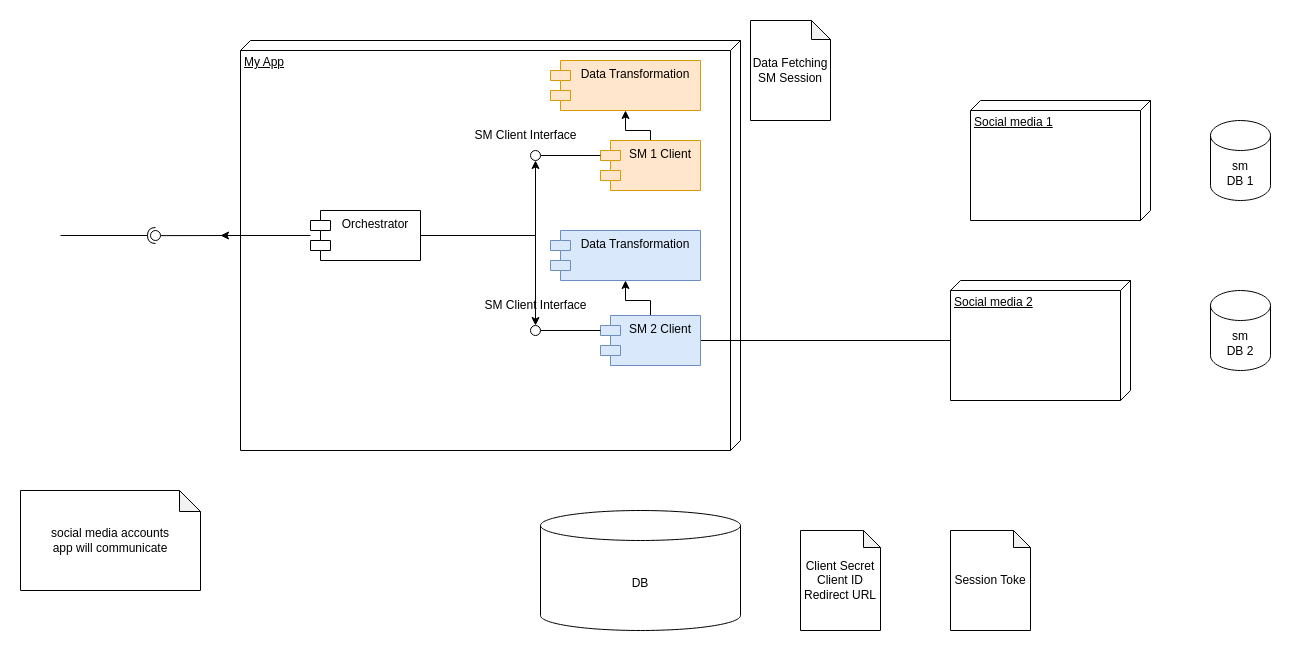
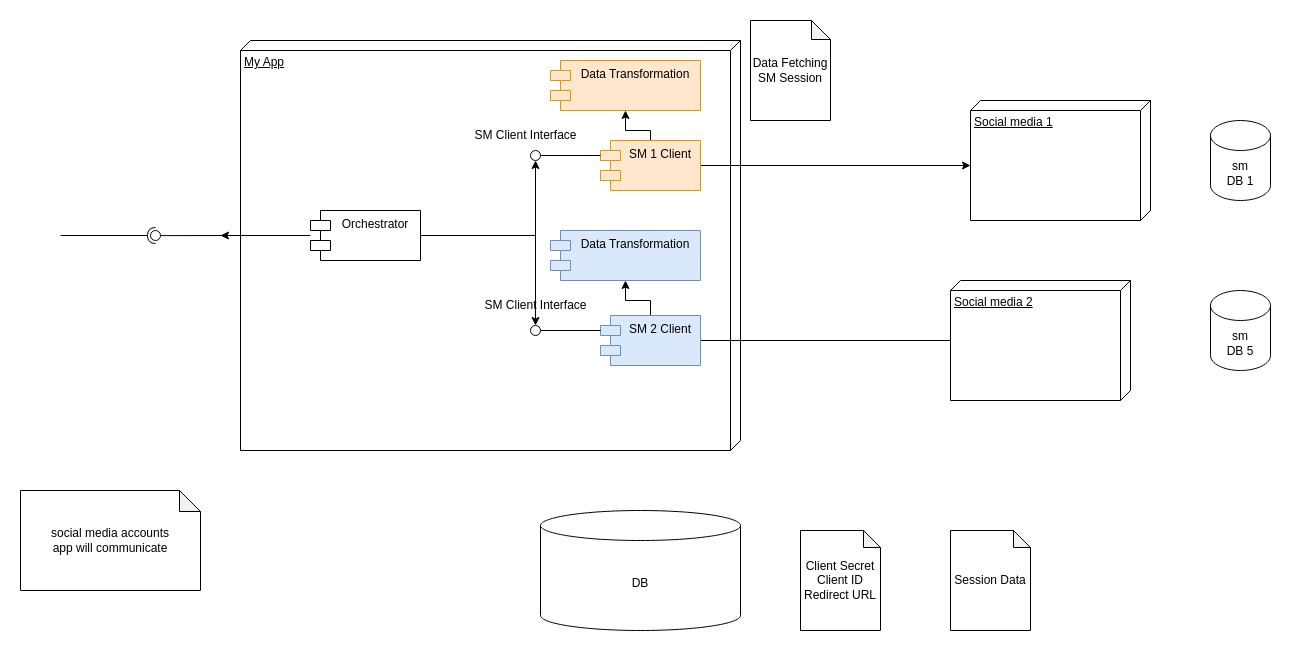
edge "SM 1 Client" -> "Social media 1": added
node "sm DB 2": label "sm DB 2" -> "sm DB 5"
node "Session Toke": label "Session Toke" -> "Session Data"
